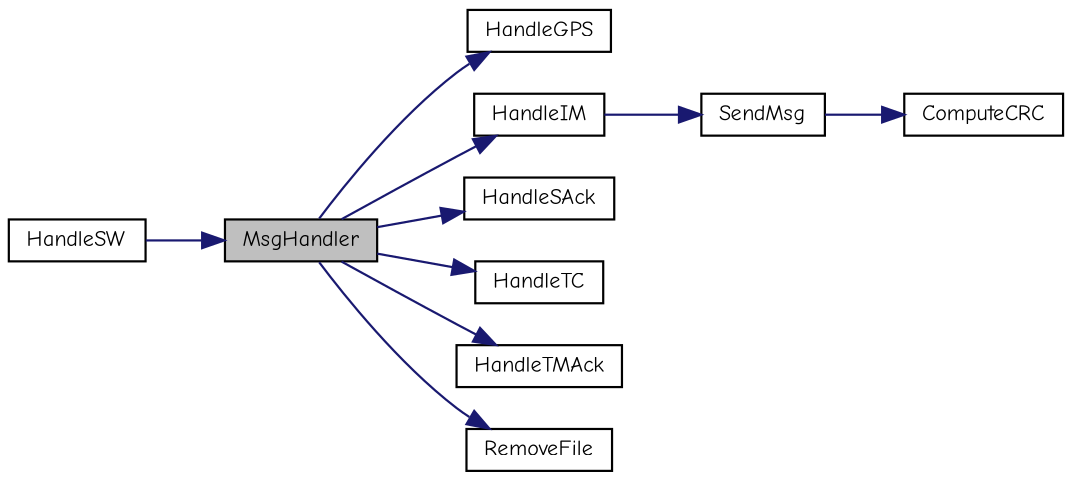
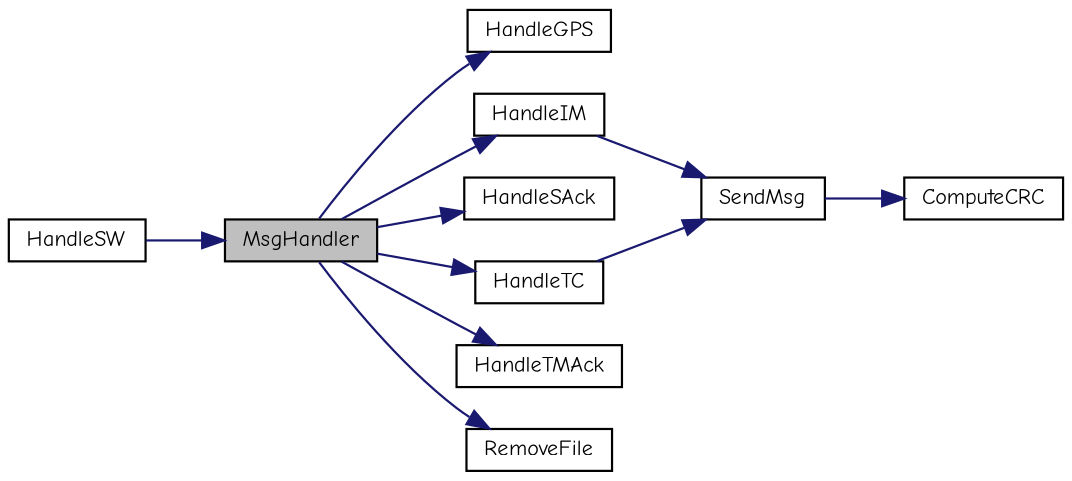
edge "HandleTC" -> "SendMsg": added
